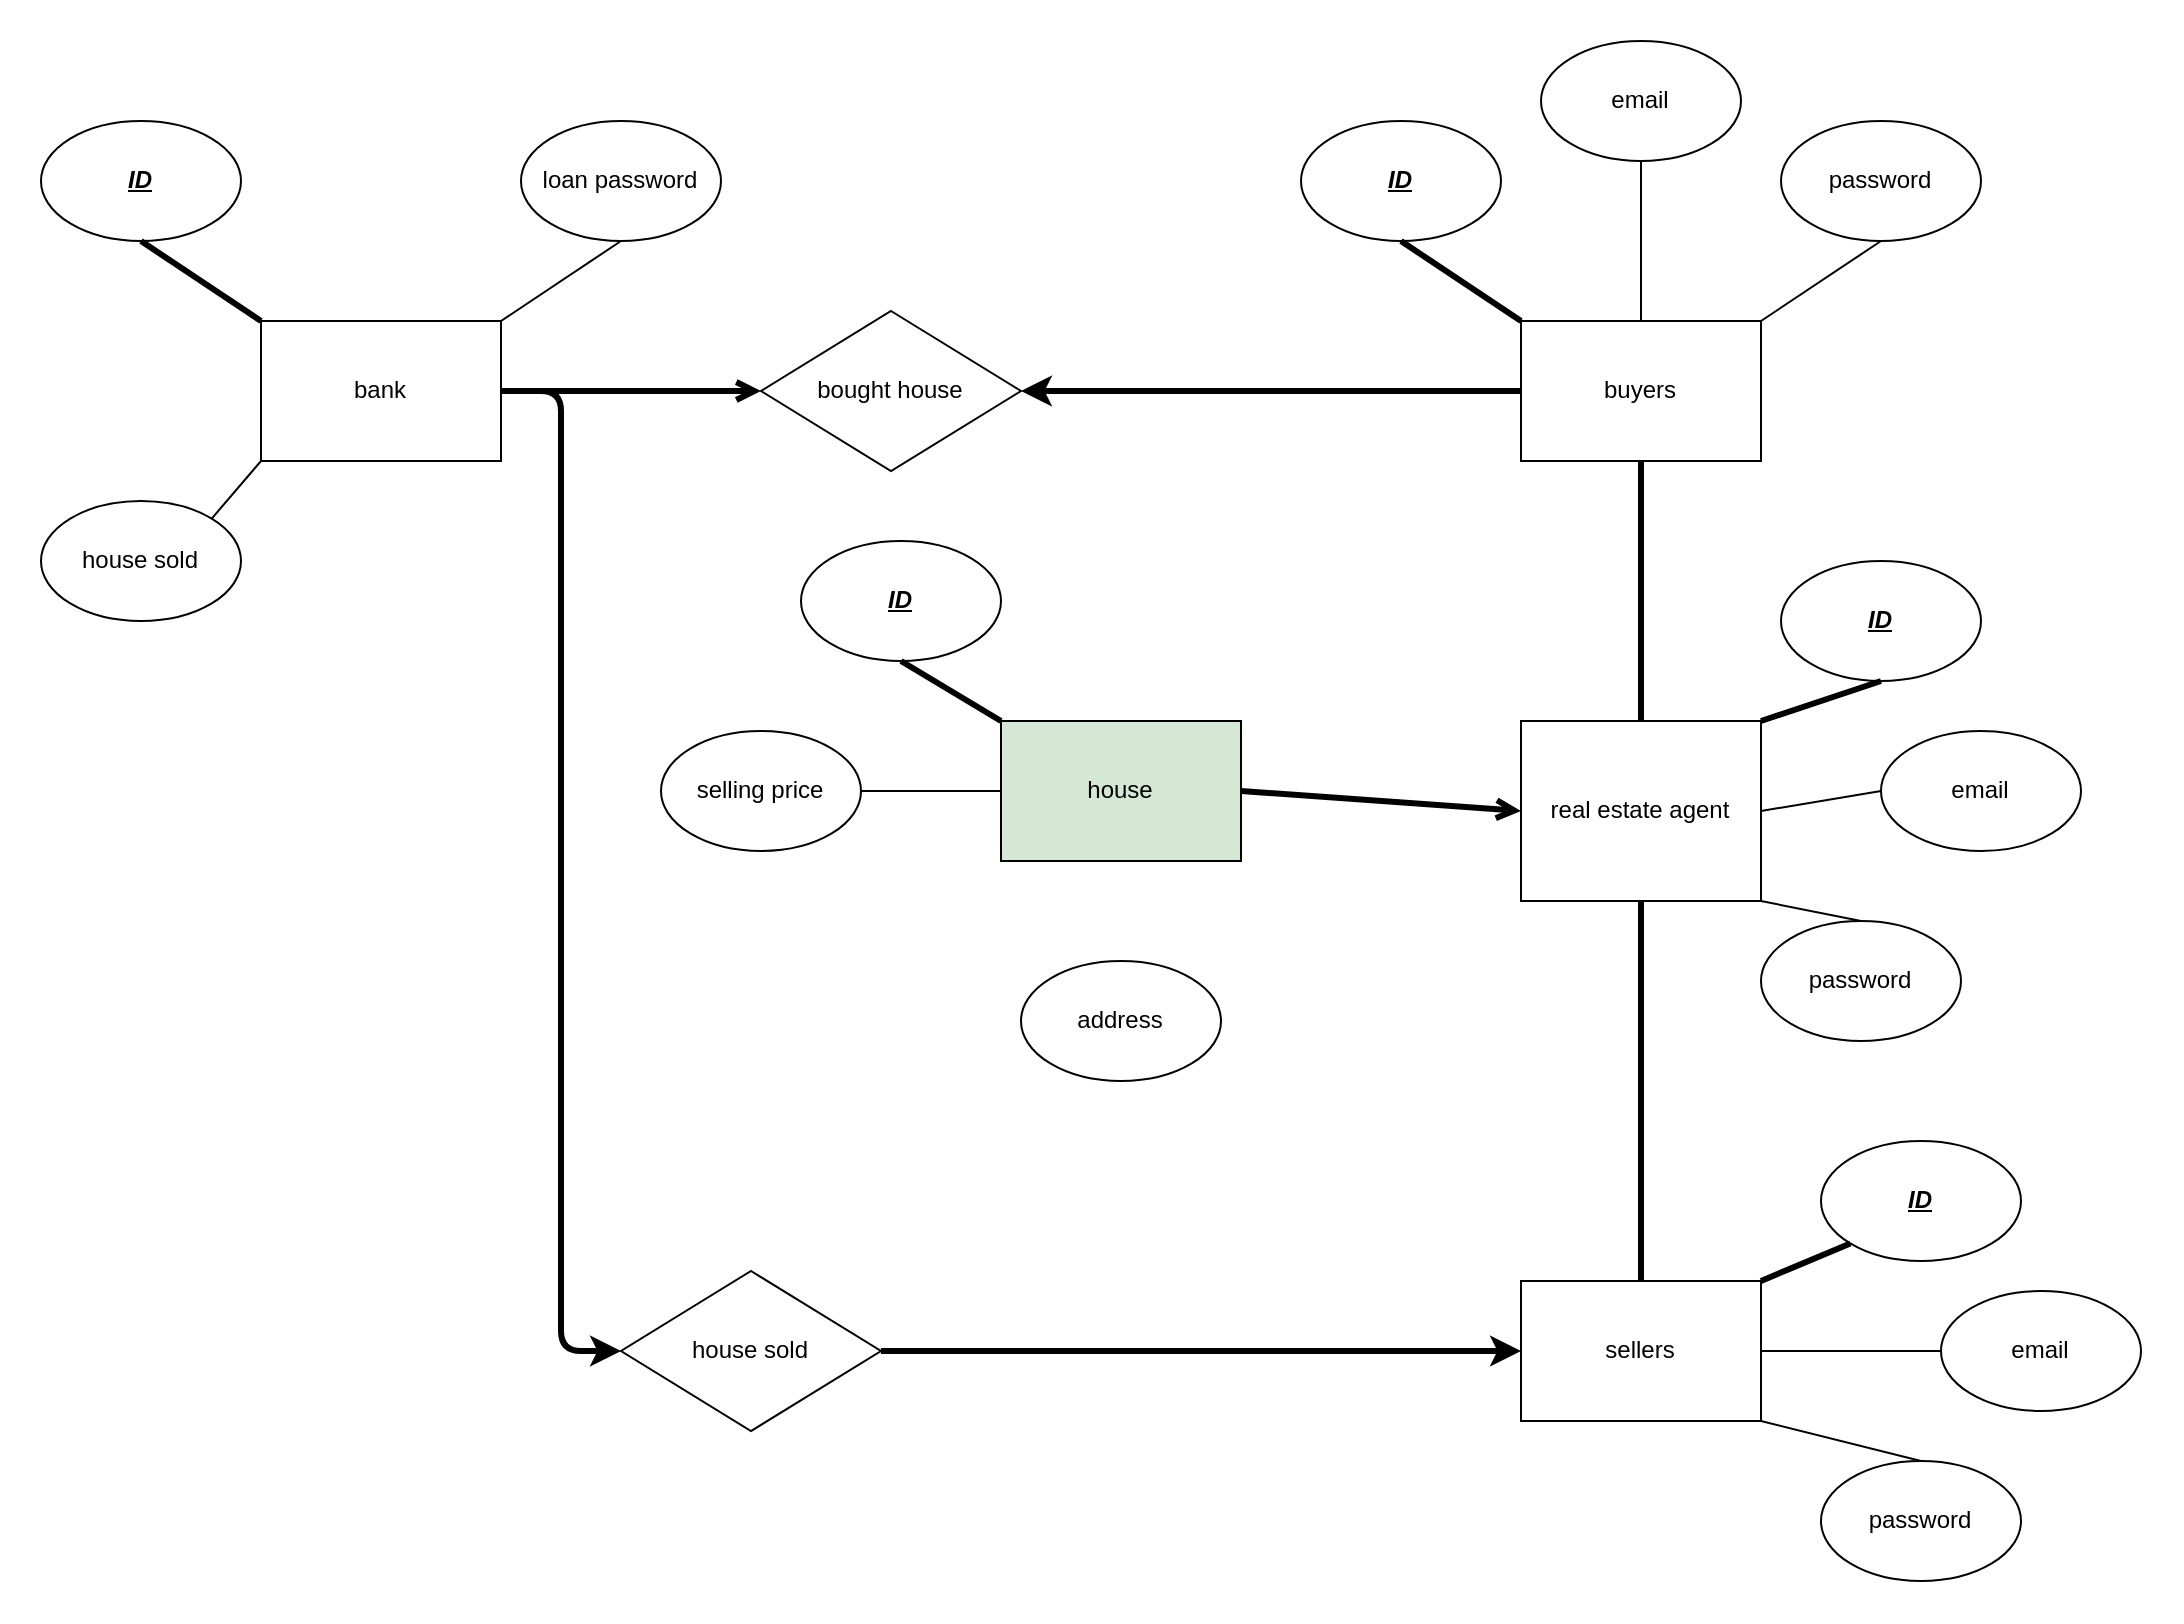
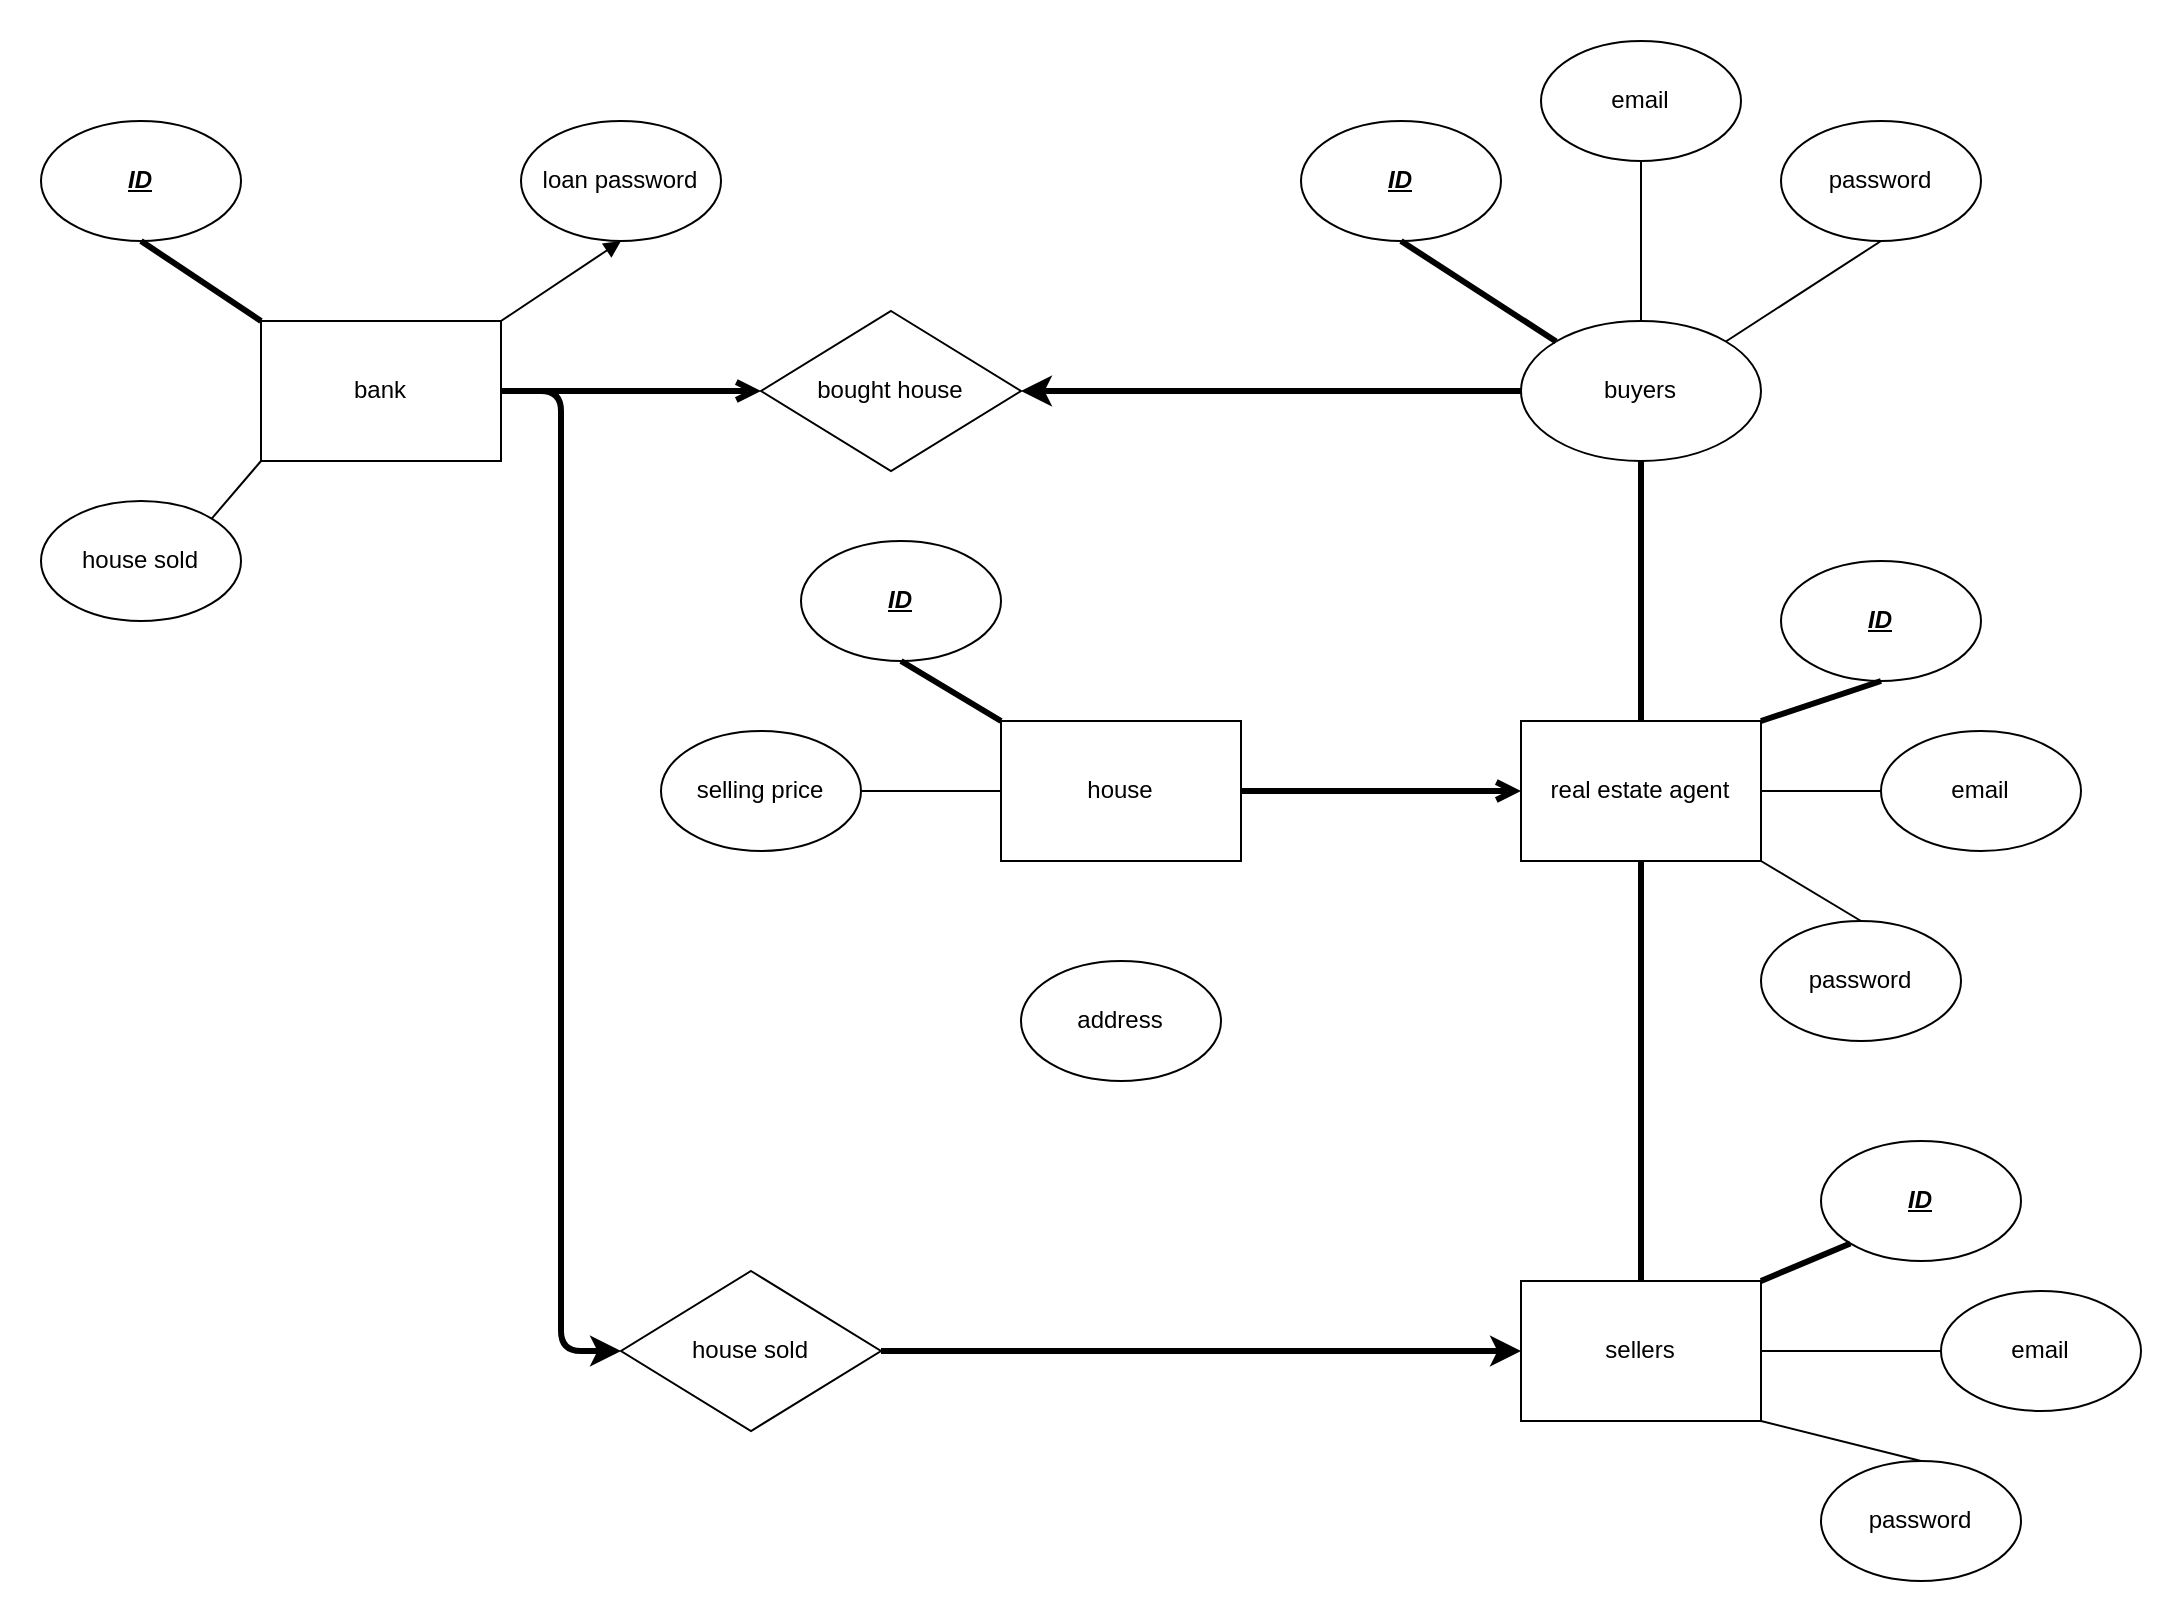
edge "loan password" -- "bank": arrowhead none -> block
node "buyers": shape rectangle -> ellipse
node "house": fillcolor #d5e8d4 -> #ffffff
node "real estate agent": size 240x180 -> 240x140
